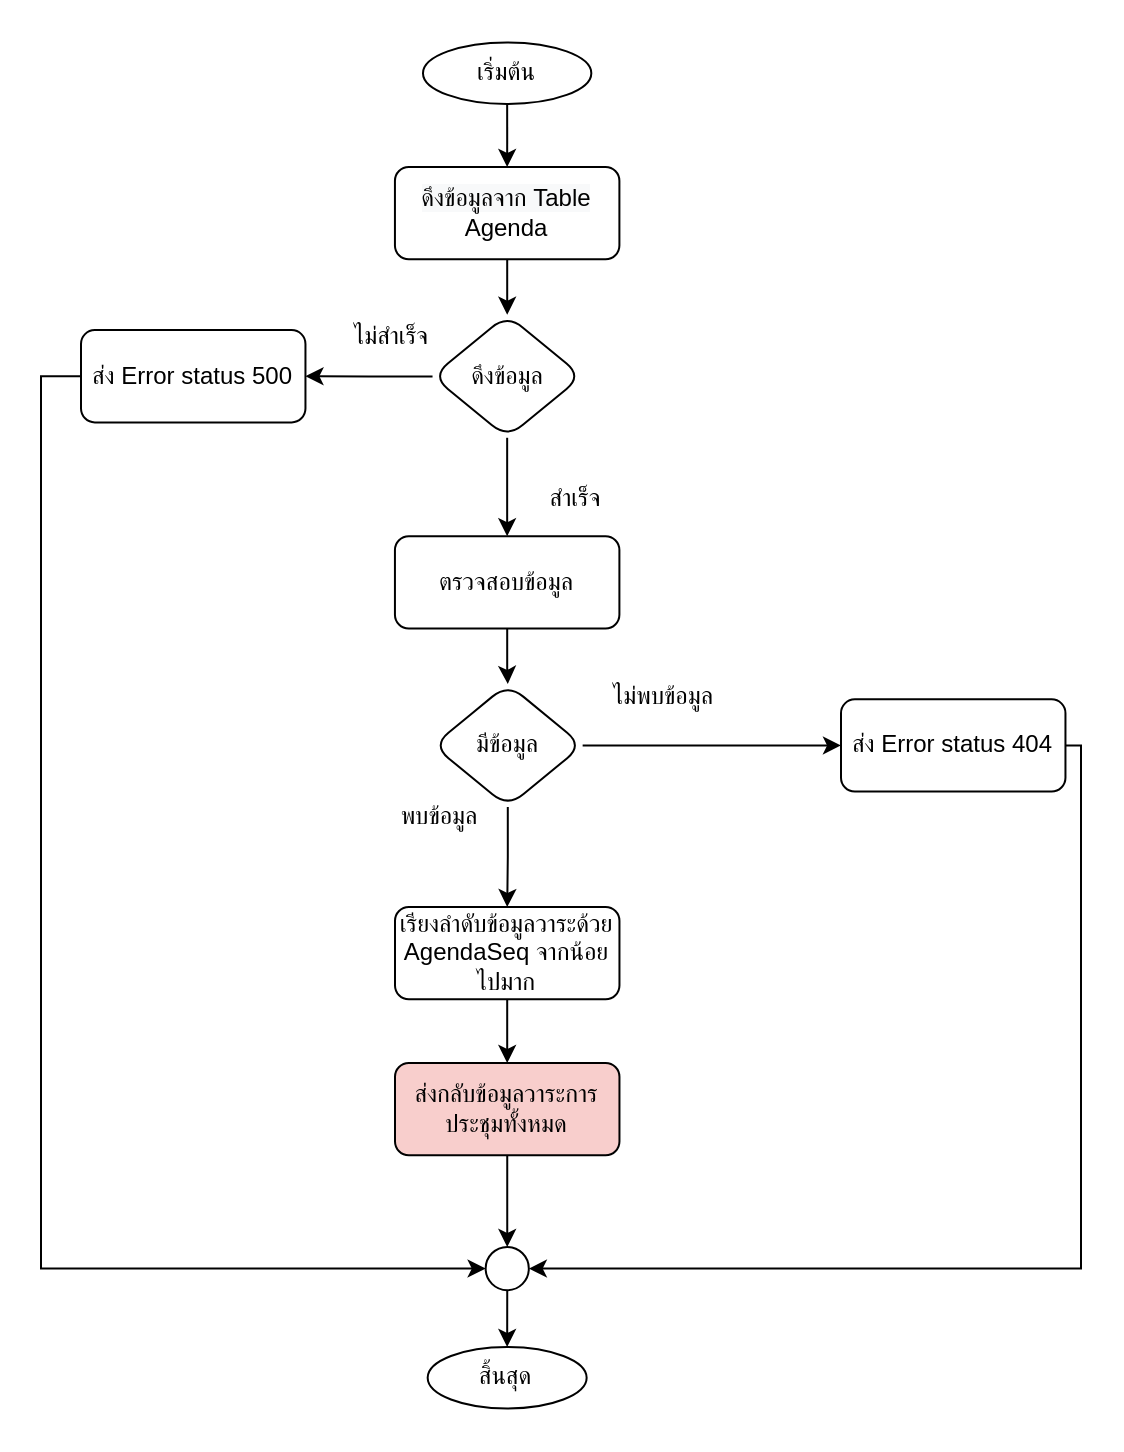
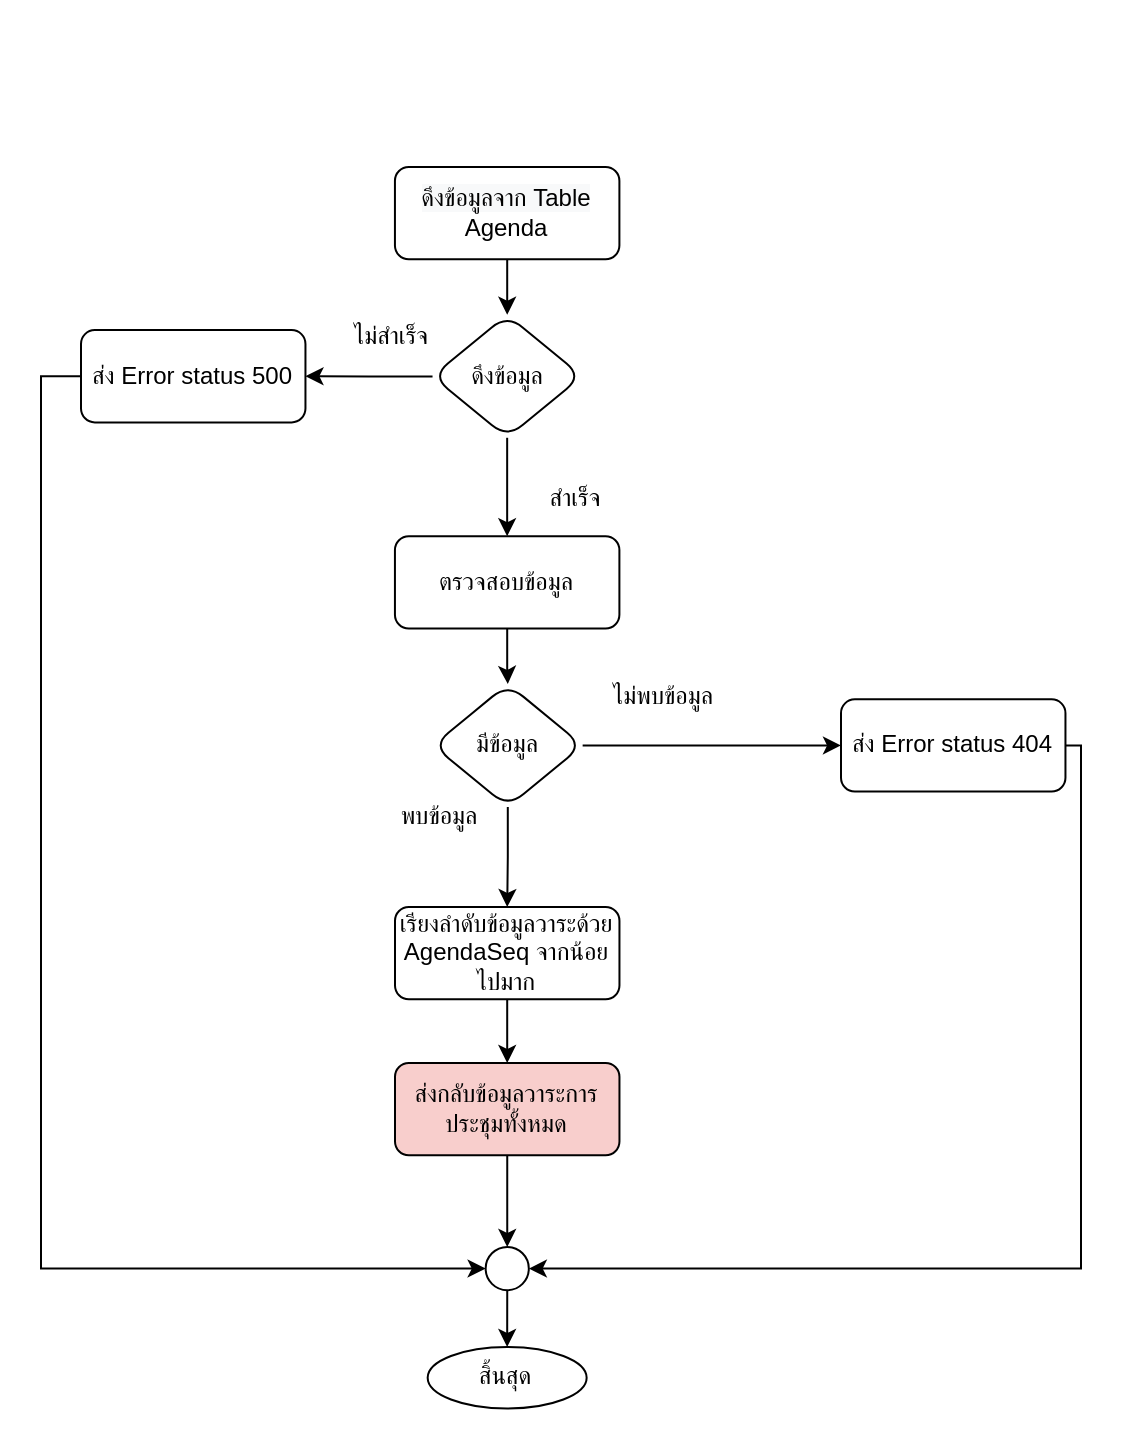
node "เริ่มต้น": removed
edge "เริ่มต้น" -> "ดึงข้อมูลจาก TableAgenda": removed
